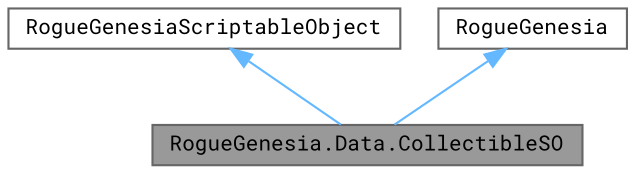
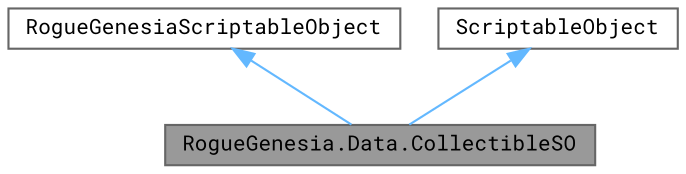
node "RogueGenesia": label "RogueGenesia" -> "ScriptableObject"
